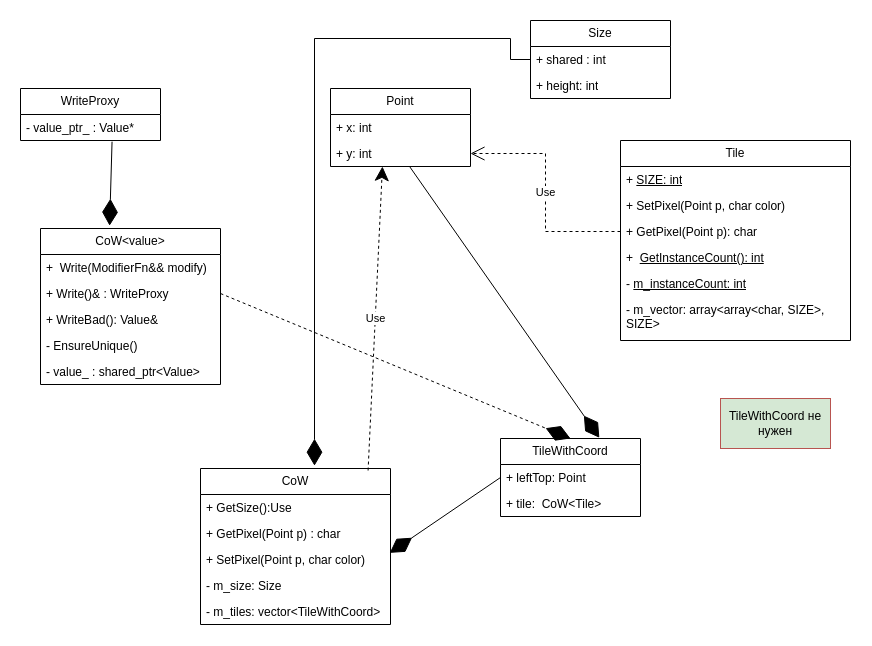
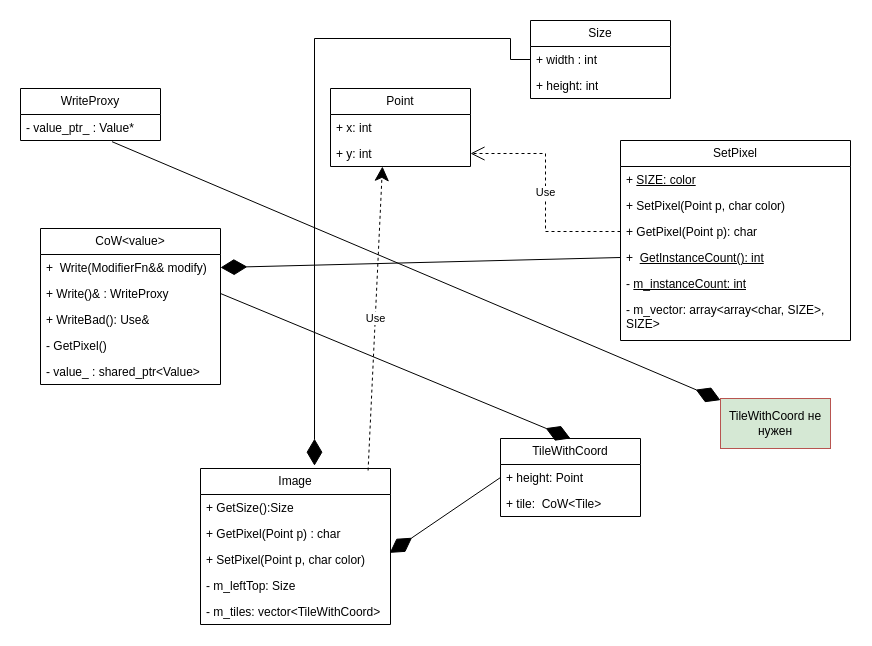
node "+ shared : int": label "+ shared : int" -> "+ width : int"
node "Tile": label "Tile" -> "SetPixel"
edge "- value_ptr_ : Value*" -> "CoW<value>": now "- value_ptr_ : Value*" -> "TileWithCoord не нужен"
node "+ SIZE: int": label "+ SIZE: int" -> "+ SIZE: color"
edge "+ GetInstanceCount(): int" -> "+ Write(ModifierFn&& modify)": added
edge "+ y: int" -> "TileWithCoord": removed
node "+ WriteBad(): Value&": label "+ WriteBad(): Value&" -> "+ WriteBad(): Use&"
node "- EnsureUnique()": label "- EnsureUnique()" -> "- GetPixel()"
edge "+ Write()& : WriteProxy" -> "TileWithCoord": style dashed -> solid
node "+ leftTop: Point": label "+ leftTop: Point" -> "+ height: Point"
node "CoW": label "CoW" -> "Image"
node "+ GetSize():Use": label "+ GetSize():Use" -> "+ GetSize():Size"
node "- m_size: Size": label "- m_size: Size" -> "- m_leftTop: Size"
